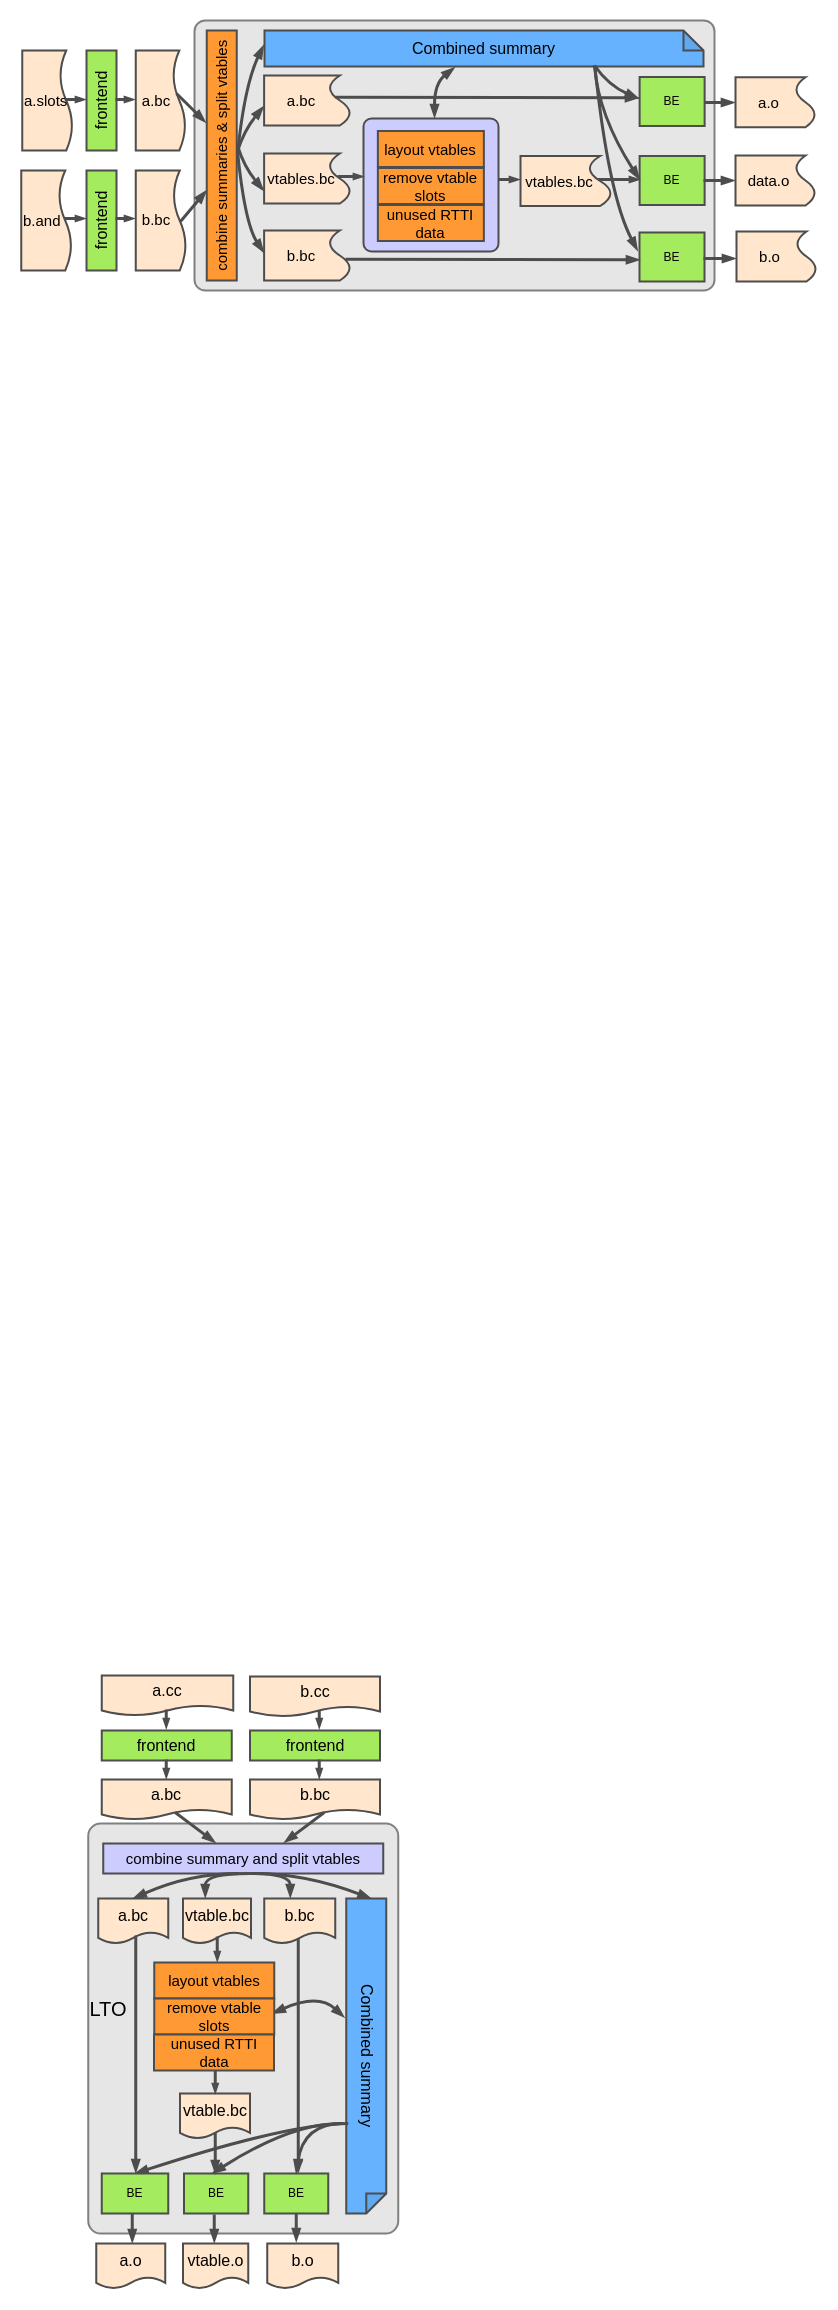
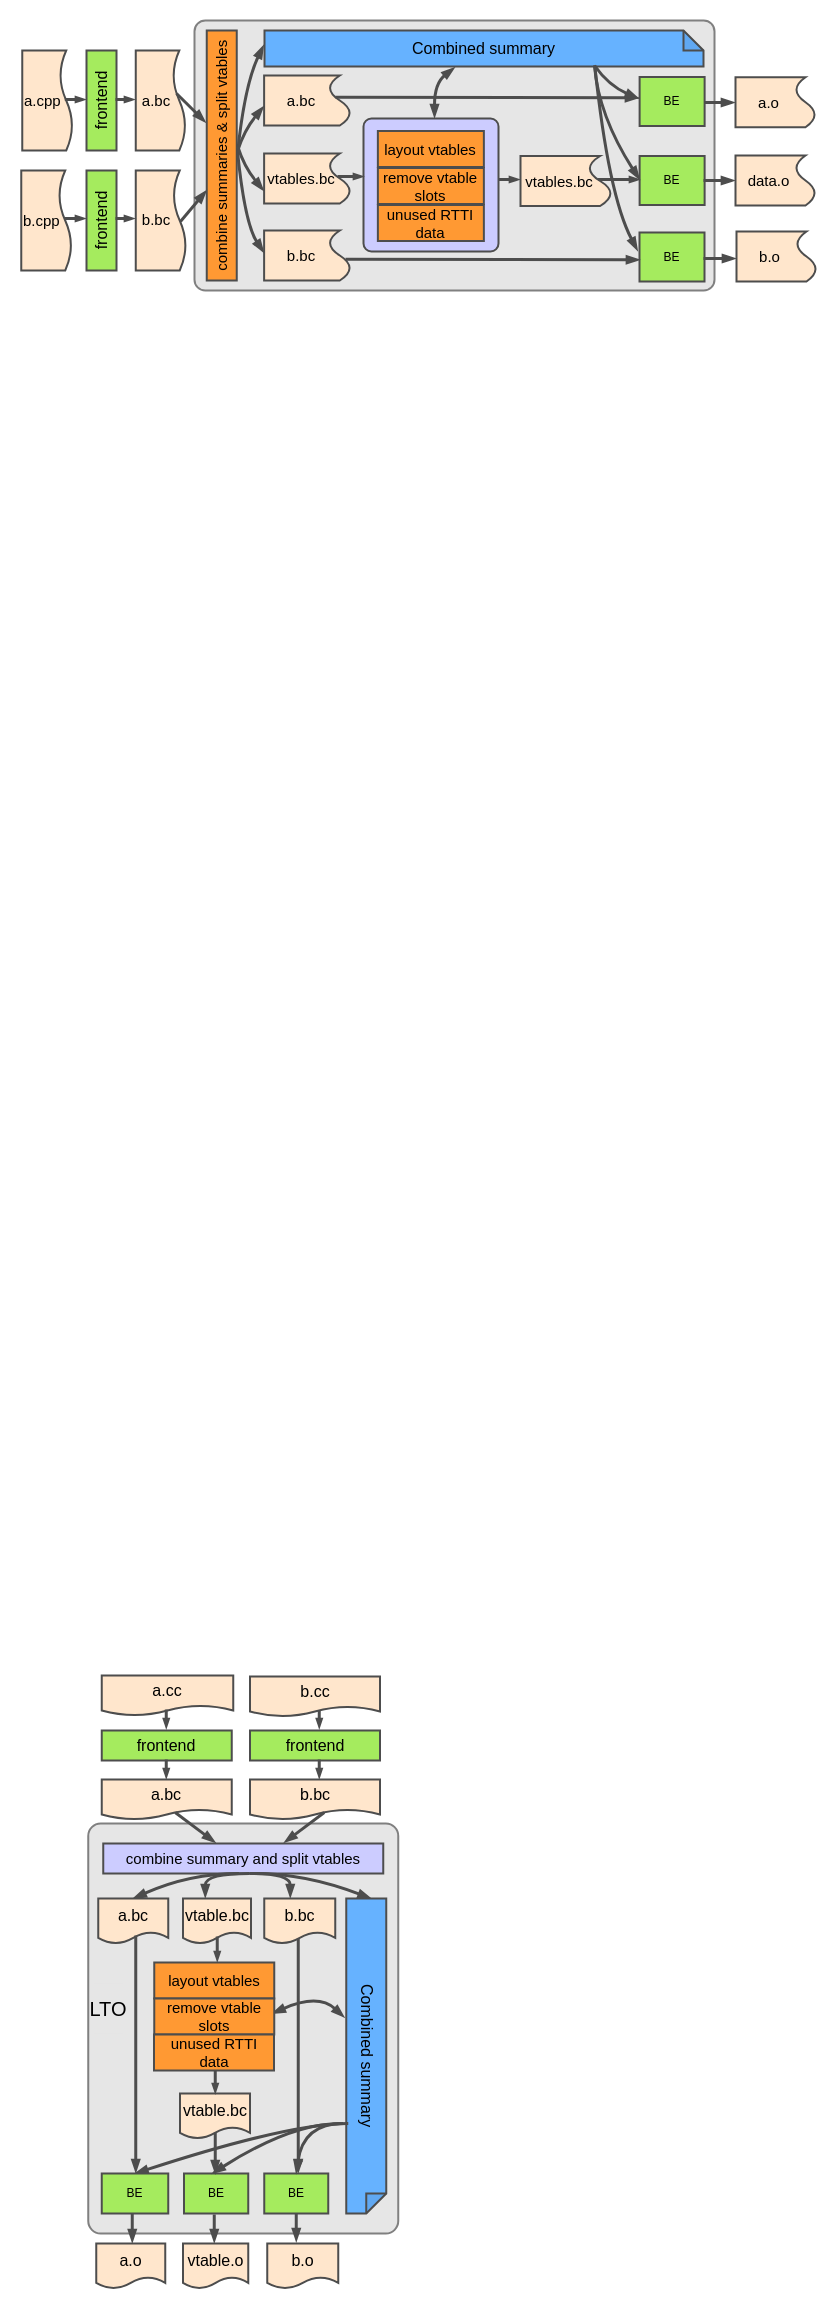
node "a.slots": label "a.slots" -> "a.cpp"
node "b.and": label "b.and" -> "b.cpp"
